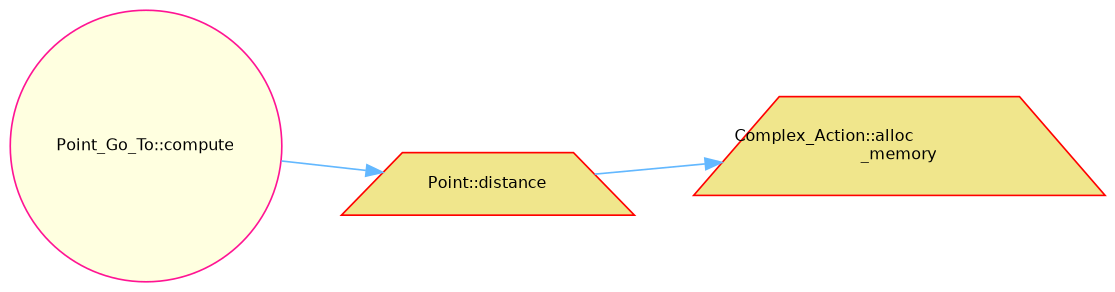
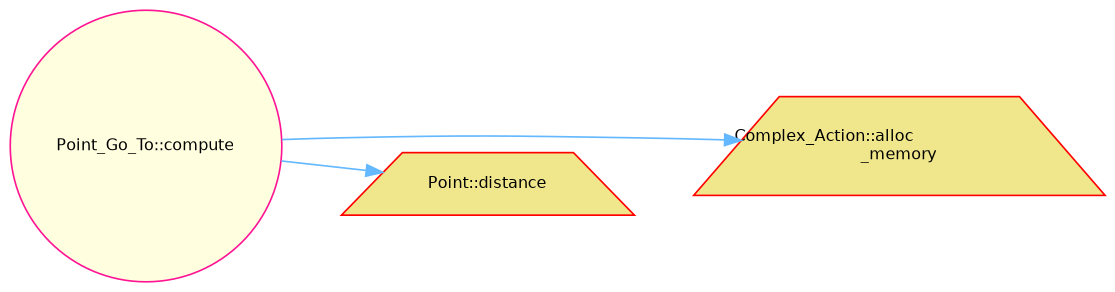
edge "Point::distance" -> "Complex_Action::alloc _memory": now "Point_Go_To::compute" -> "Complex_Action::alloc _memory"
